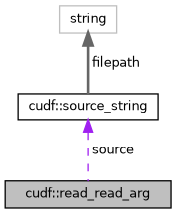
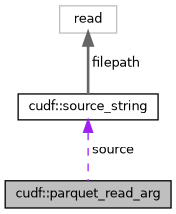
node "string": label "string" -> "read"
node "cudf::read_read_arg": label "cudf::read_read_arg" -> "cudf::parquet_read_arg"
